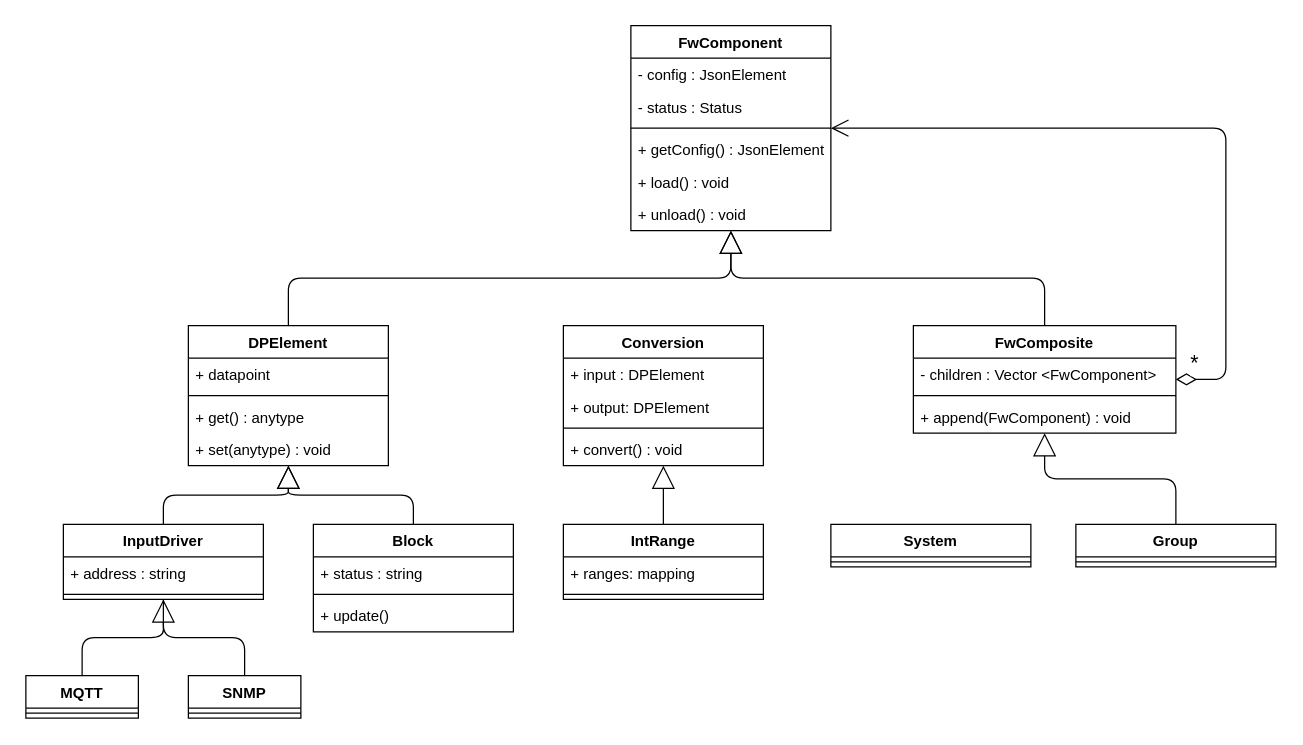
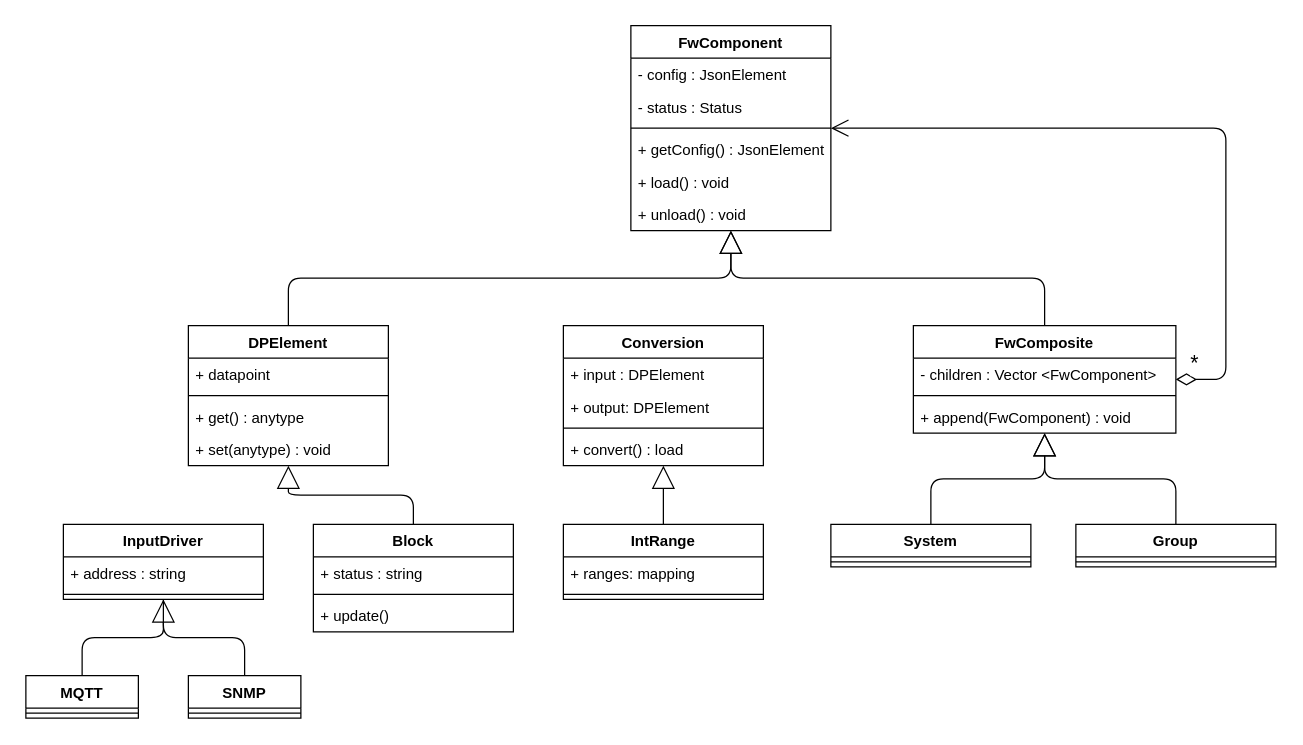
node "+ convert() : void": label "+ convert() : void" -> "+ convert() : load"
edge "System" -> "FwComposite": added
edge "InputDriver" -> "DPElement": removed
